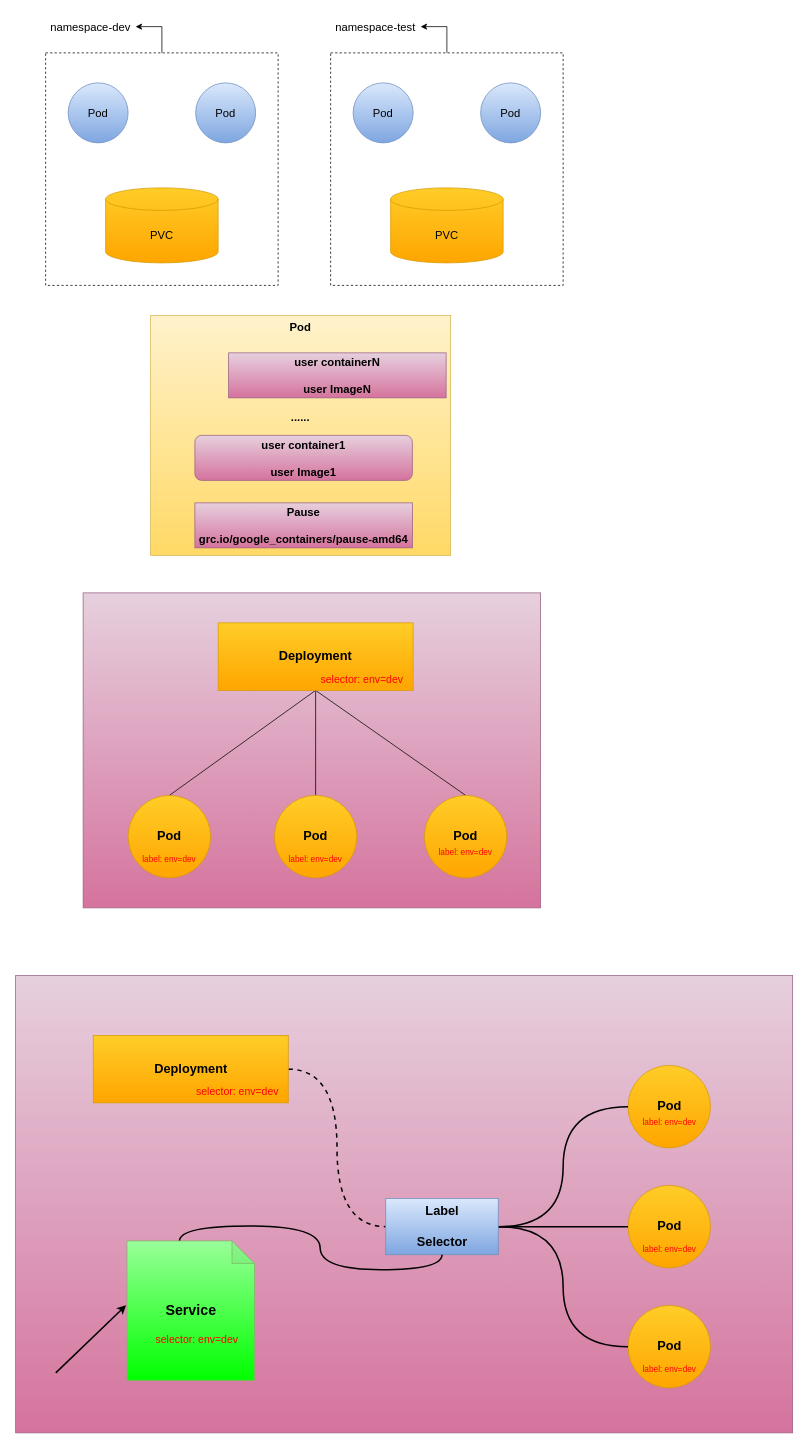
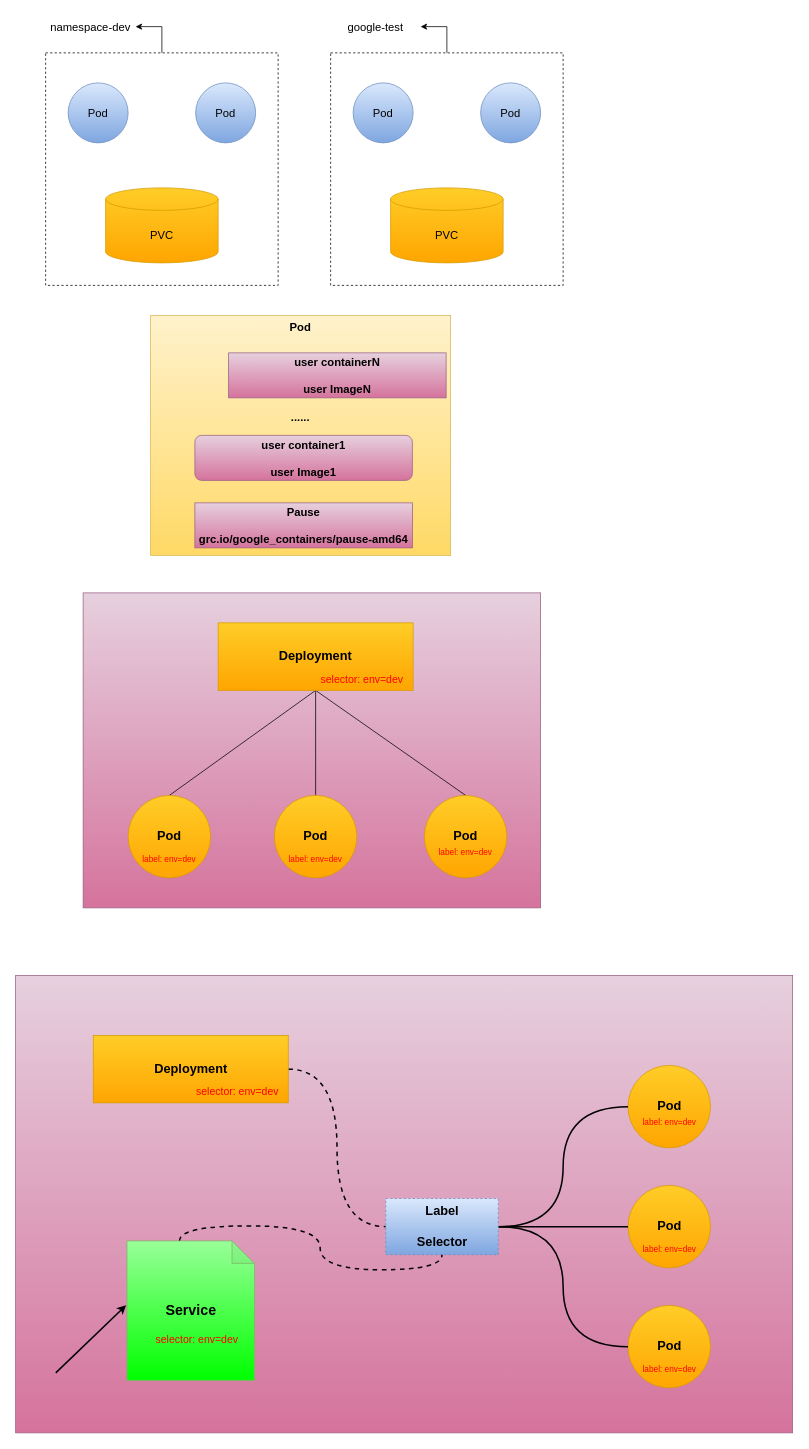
node "namespace-test": label "namespace-test" -> "google-test"
node "LabelSelector": style solid -> dashed
edge "LabelSelector" -- "Service": style solid -> dashed
